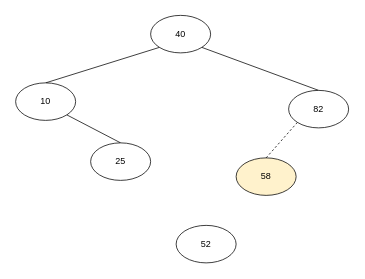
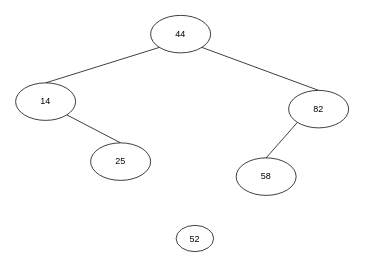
node "40": label "40" -> "44"
node "10": label "10" -> "14"
edge "82" -- "58": style dashed -> solid
node "58": fillcolor #fff2cc -> #ffffff
node "52": size 60x38 -> 38x26
